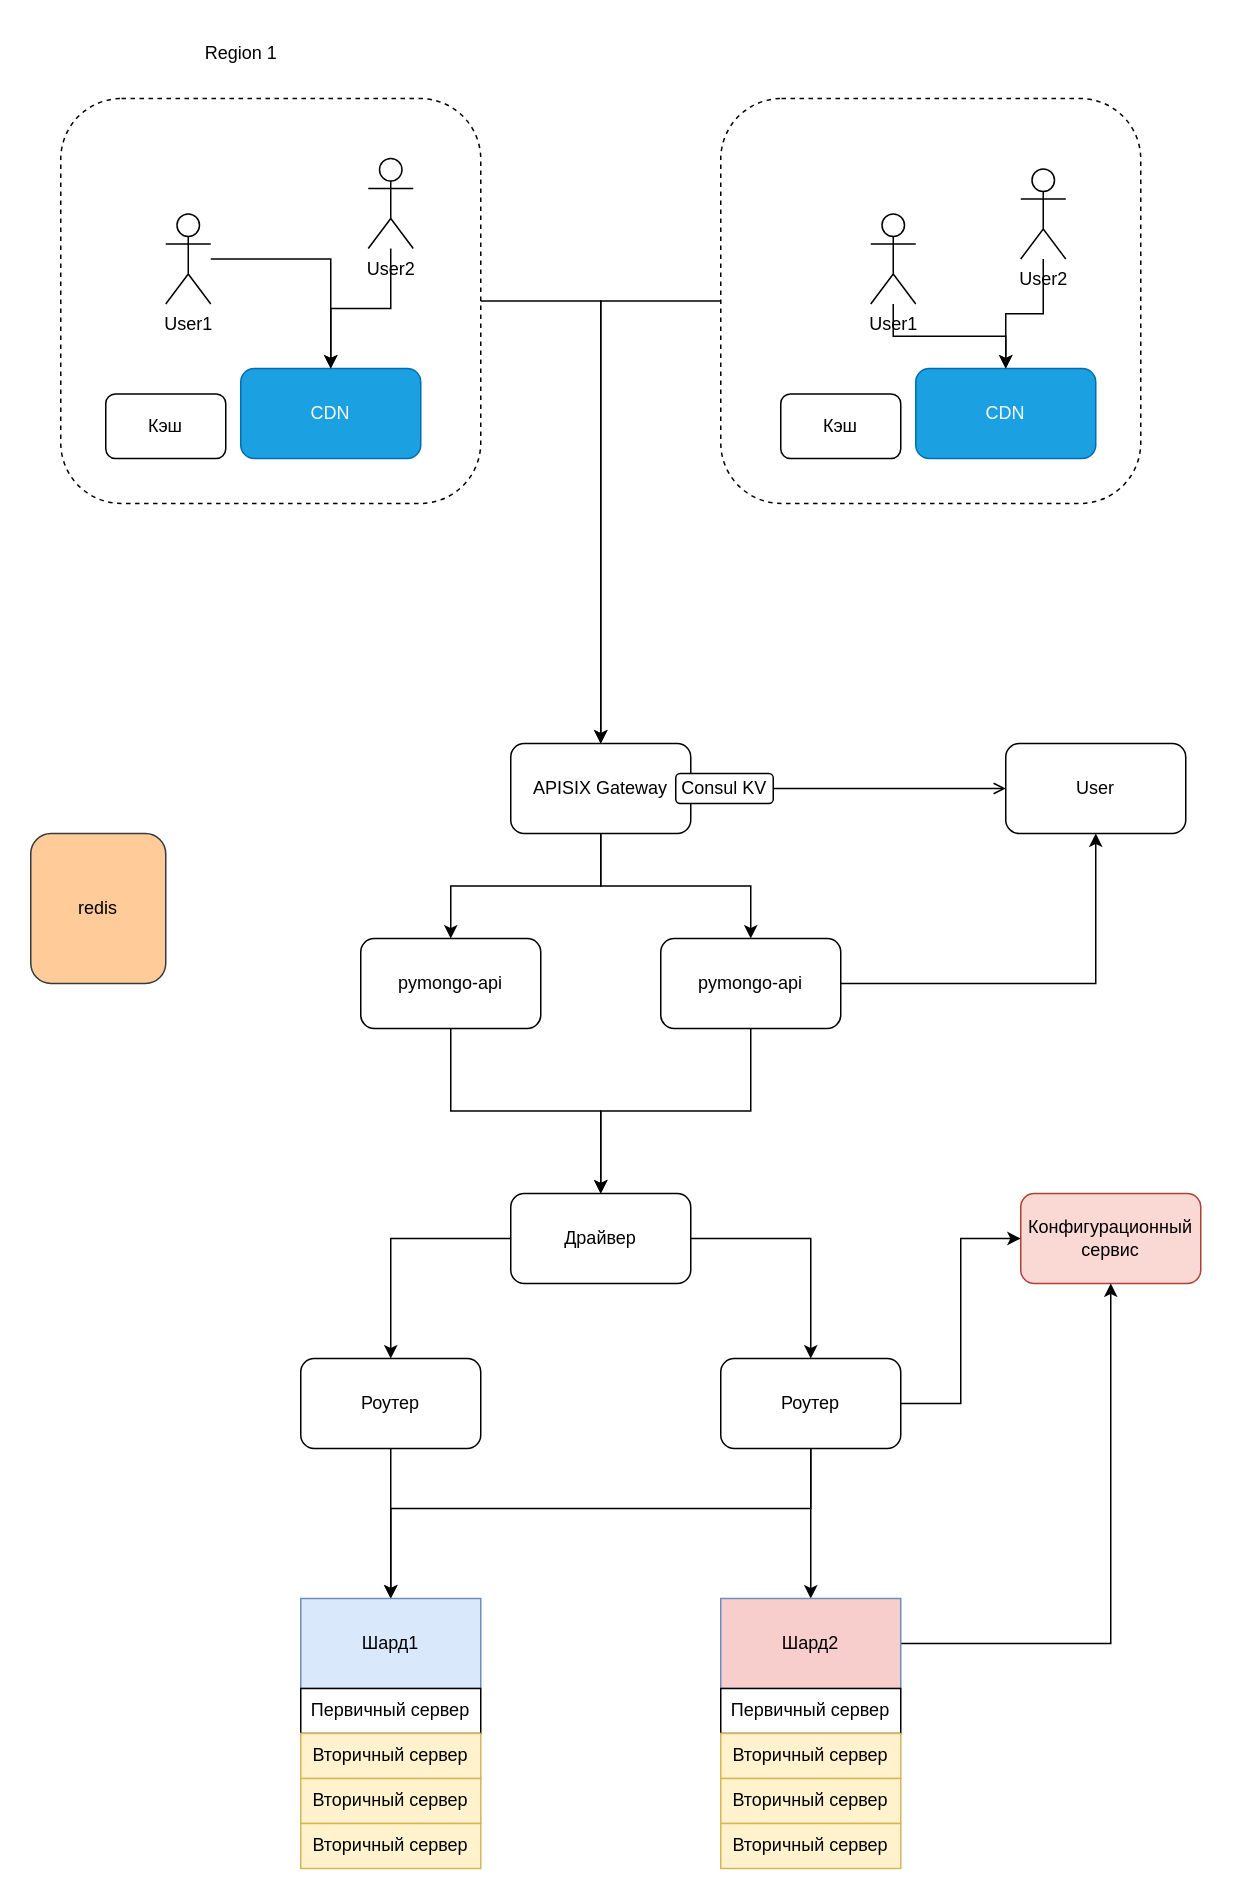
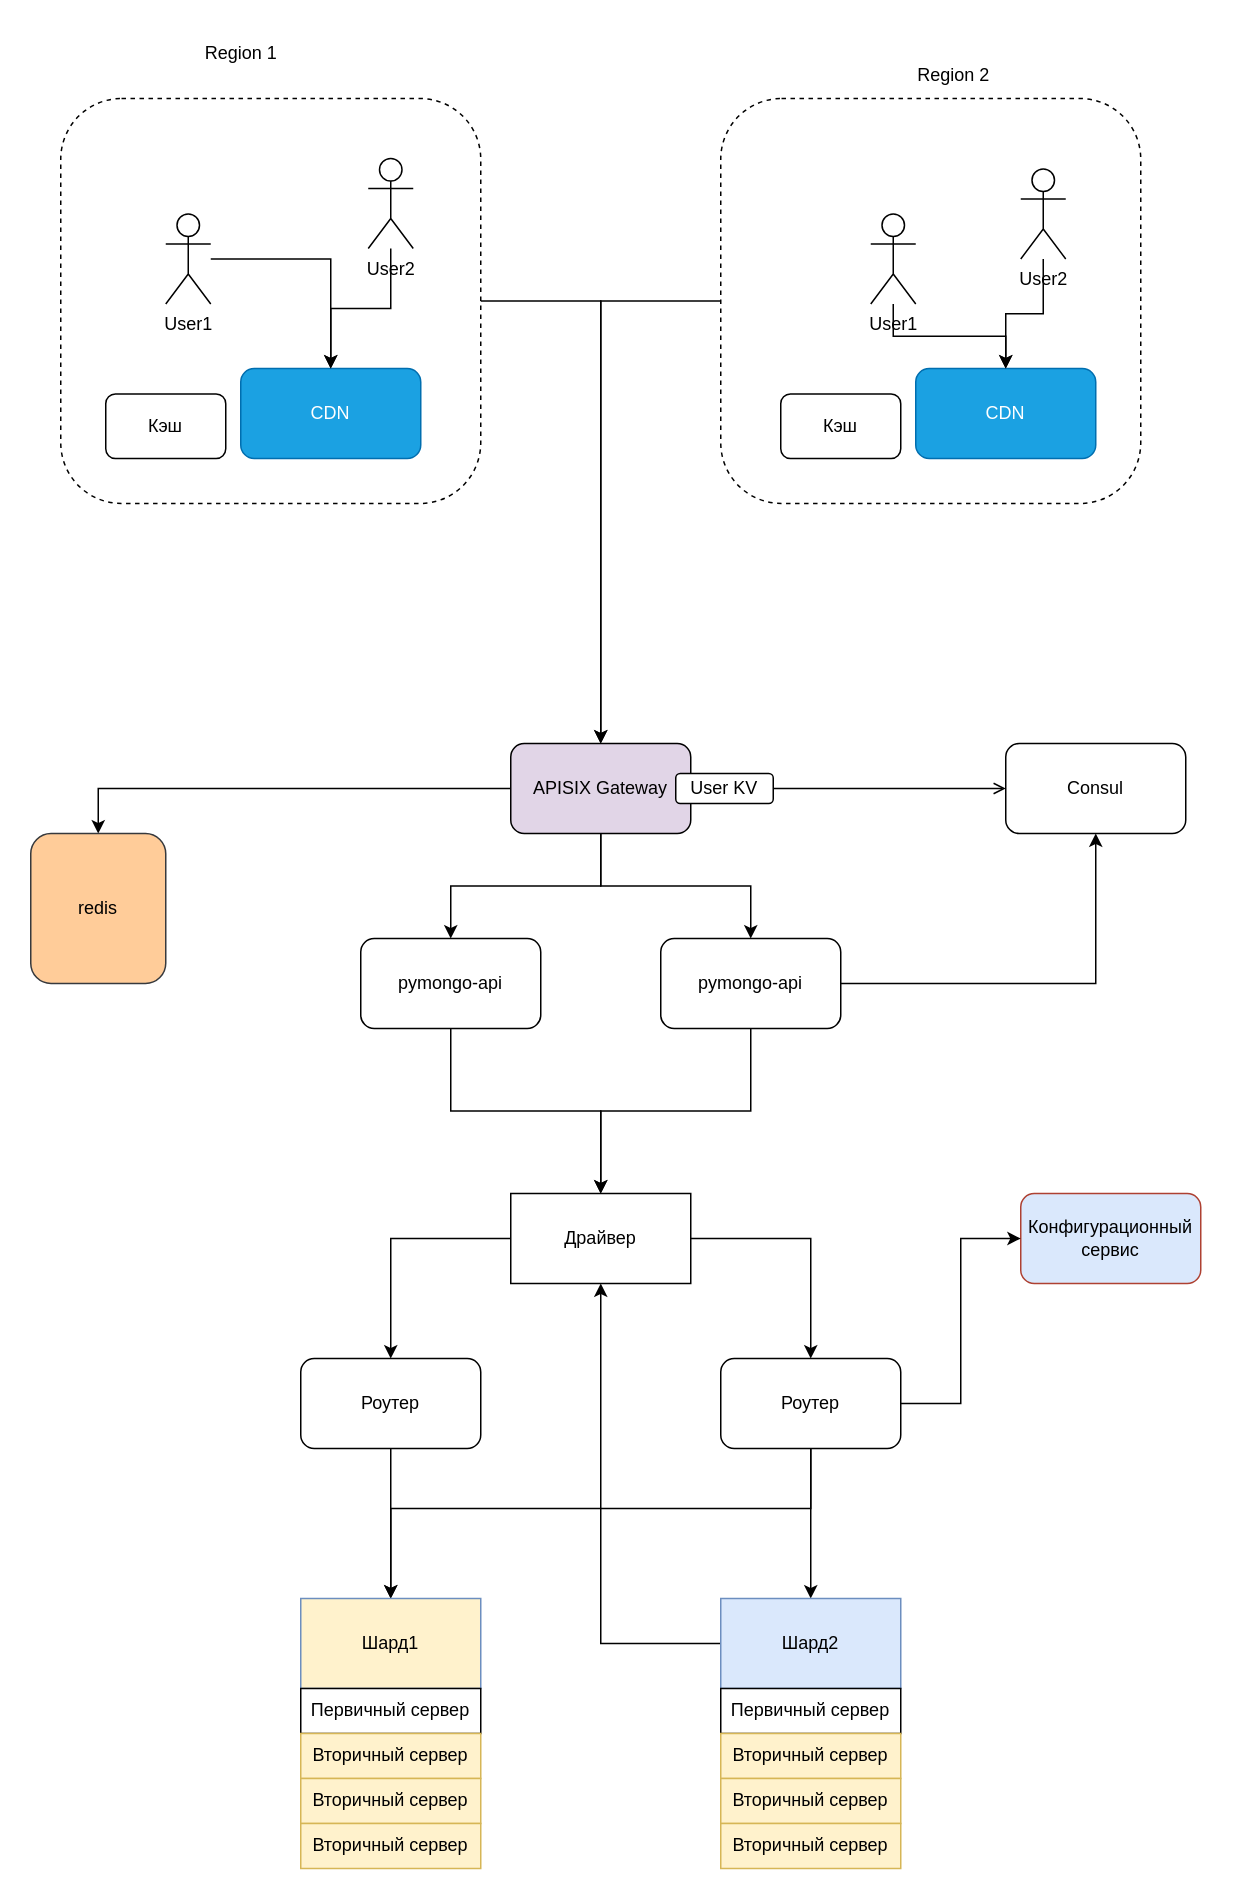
node "Region 2": added
edge "APISIX Gateway" -> "redis": added
node "APISIX Gateway": fillcolor #ffffff -> #e1d5e7
node "Consul KV": label "Consul KV" -> "User KV"
node "User": label "User" -> "Consul"
node "Драйвер": shape rounded rectangle -> rectangle
node "Конфигурационный сервис": fillcolor #fad9d5 -> #dae8fc
edge "Шард2" -> "Конфигурационный сервис": now "Шард2" -> "Драйвер"
node "Шард1": fillcolor #dae8fc -> #fff2cc
node "Шард2": fillcolor #f8cecc -> #dae8fc
